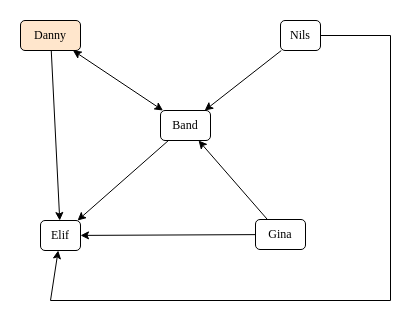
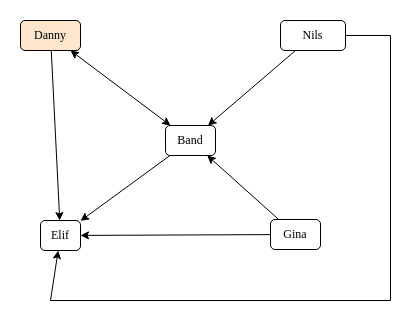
node "Nils": size 40x30 -> 65x30
node "Band": moved (186, 126) -> (191, 141)
node "Gina": moved (281, 235) -> (296, 235)
